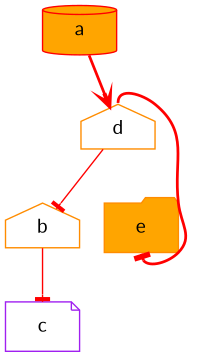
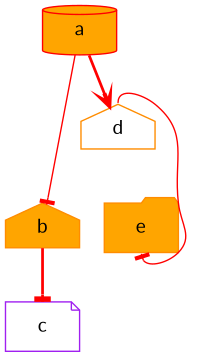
edge "d" -> "e": style bold -> solid
edge "d" -> "b": now "a" -> "b"
node "b": fillcolor white -> orange
edge "b" -> "c": style solid -> bold
